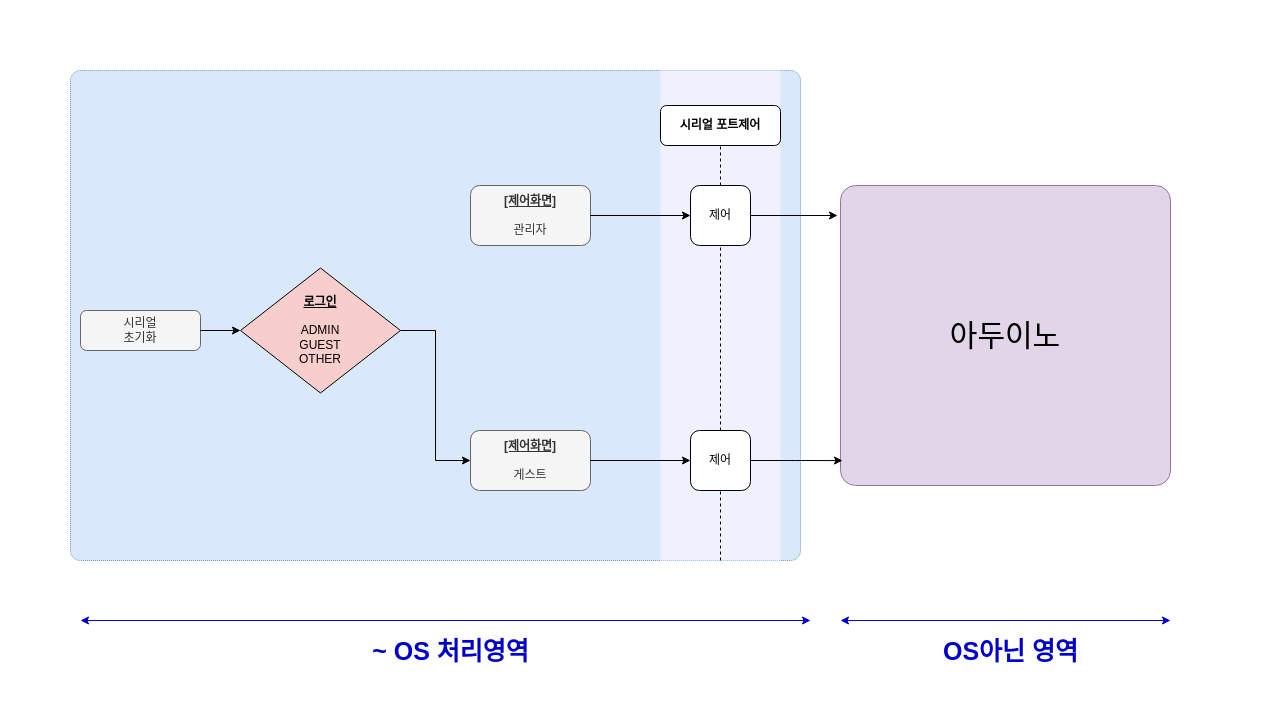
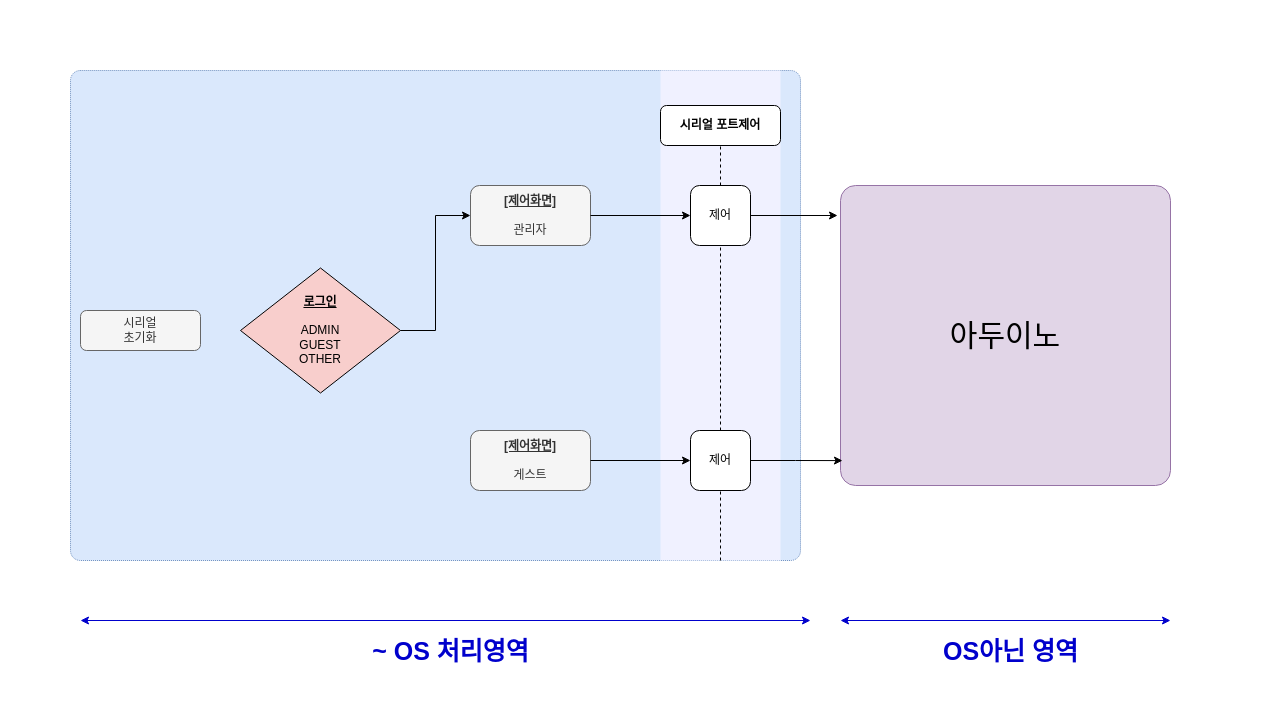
edge "로그인 ADMIN GUEST OTHER" -> "[제어화면] 관리자": added
edge "시리얼 초기화" -> "로그인 ADMIN GUEST OTHER": removed
edge "로그인 ADMIN GUEST OTHER" -> "[제어화면] 게스트": removed
